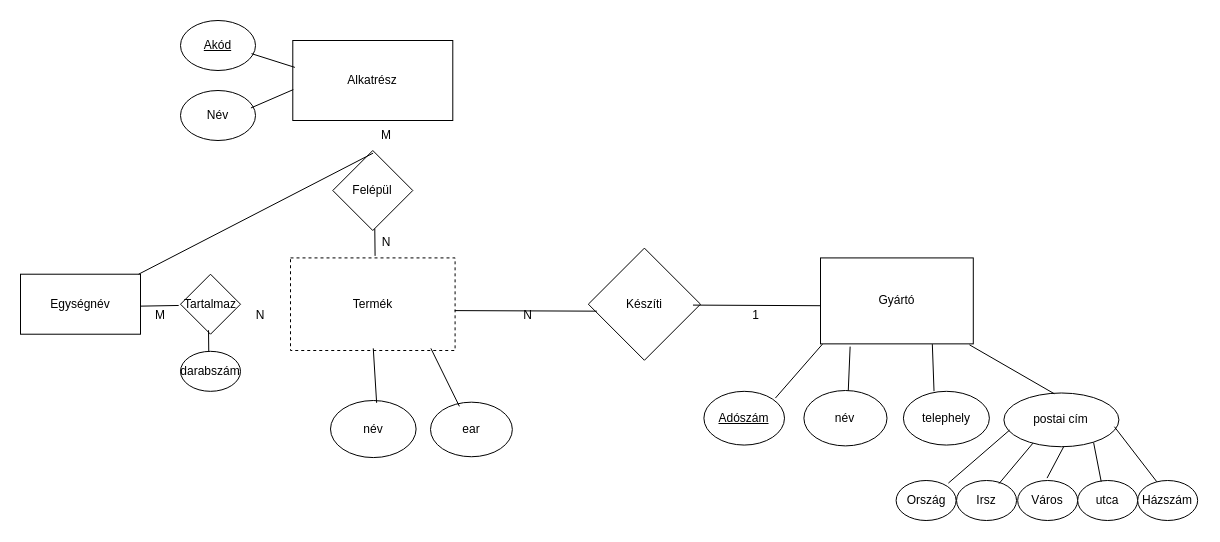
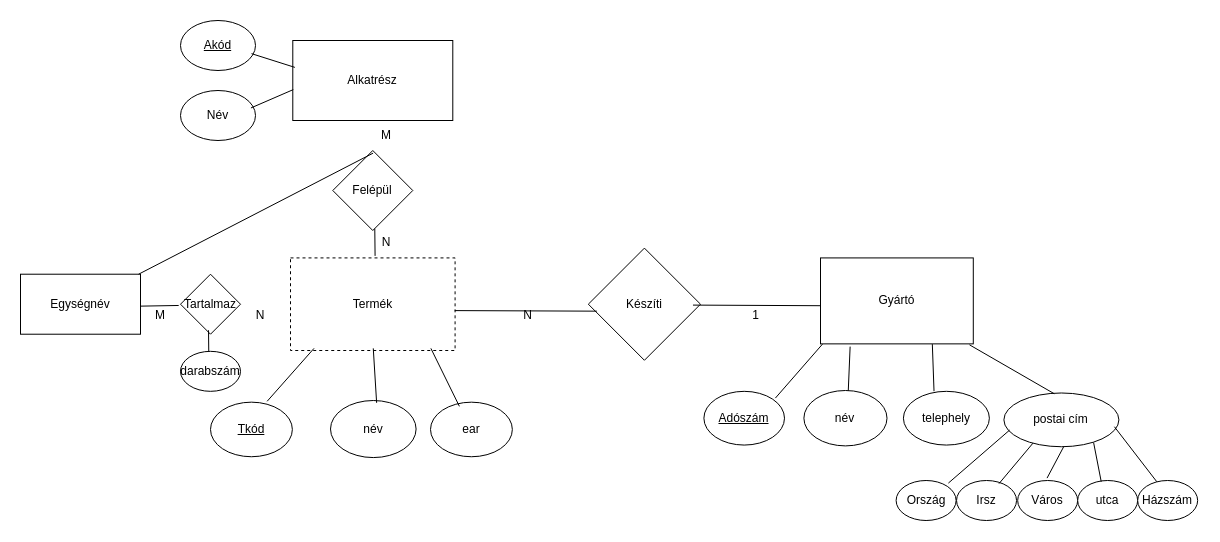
edge "Termék" -- "Tkód": added
node "Tkód": added
